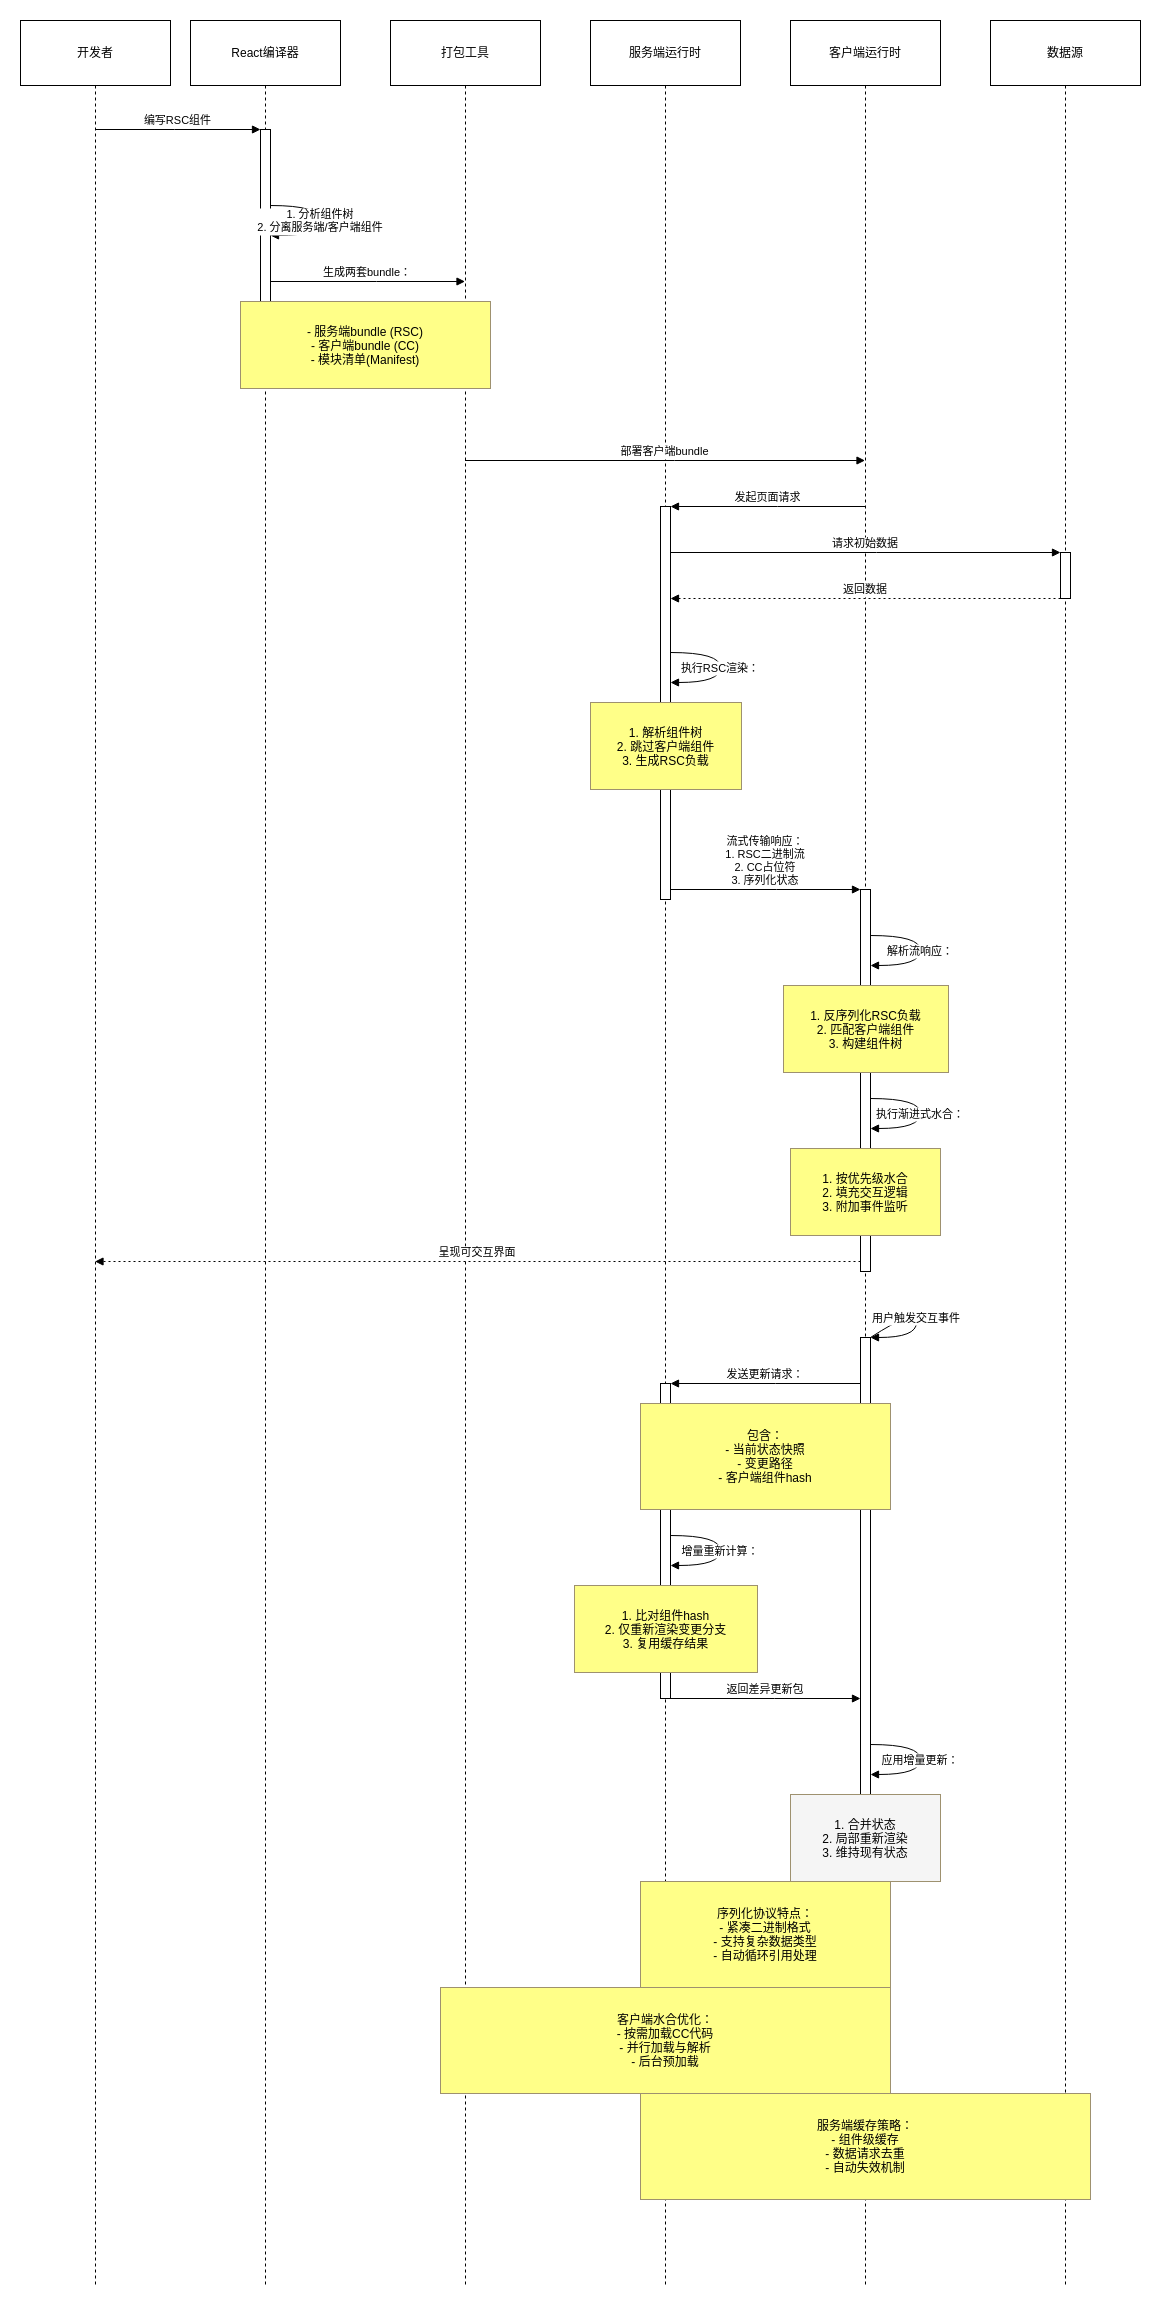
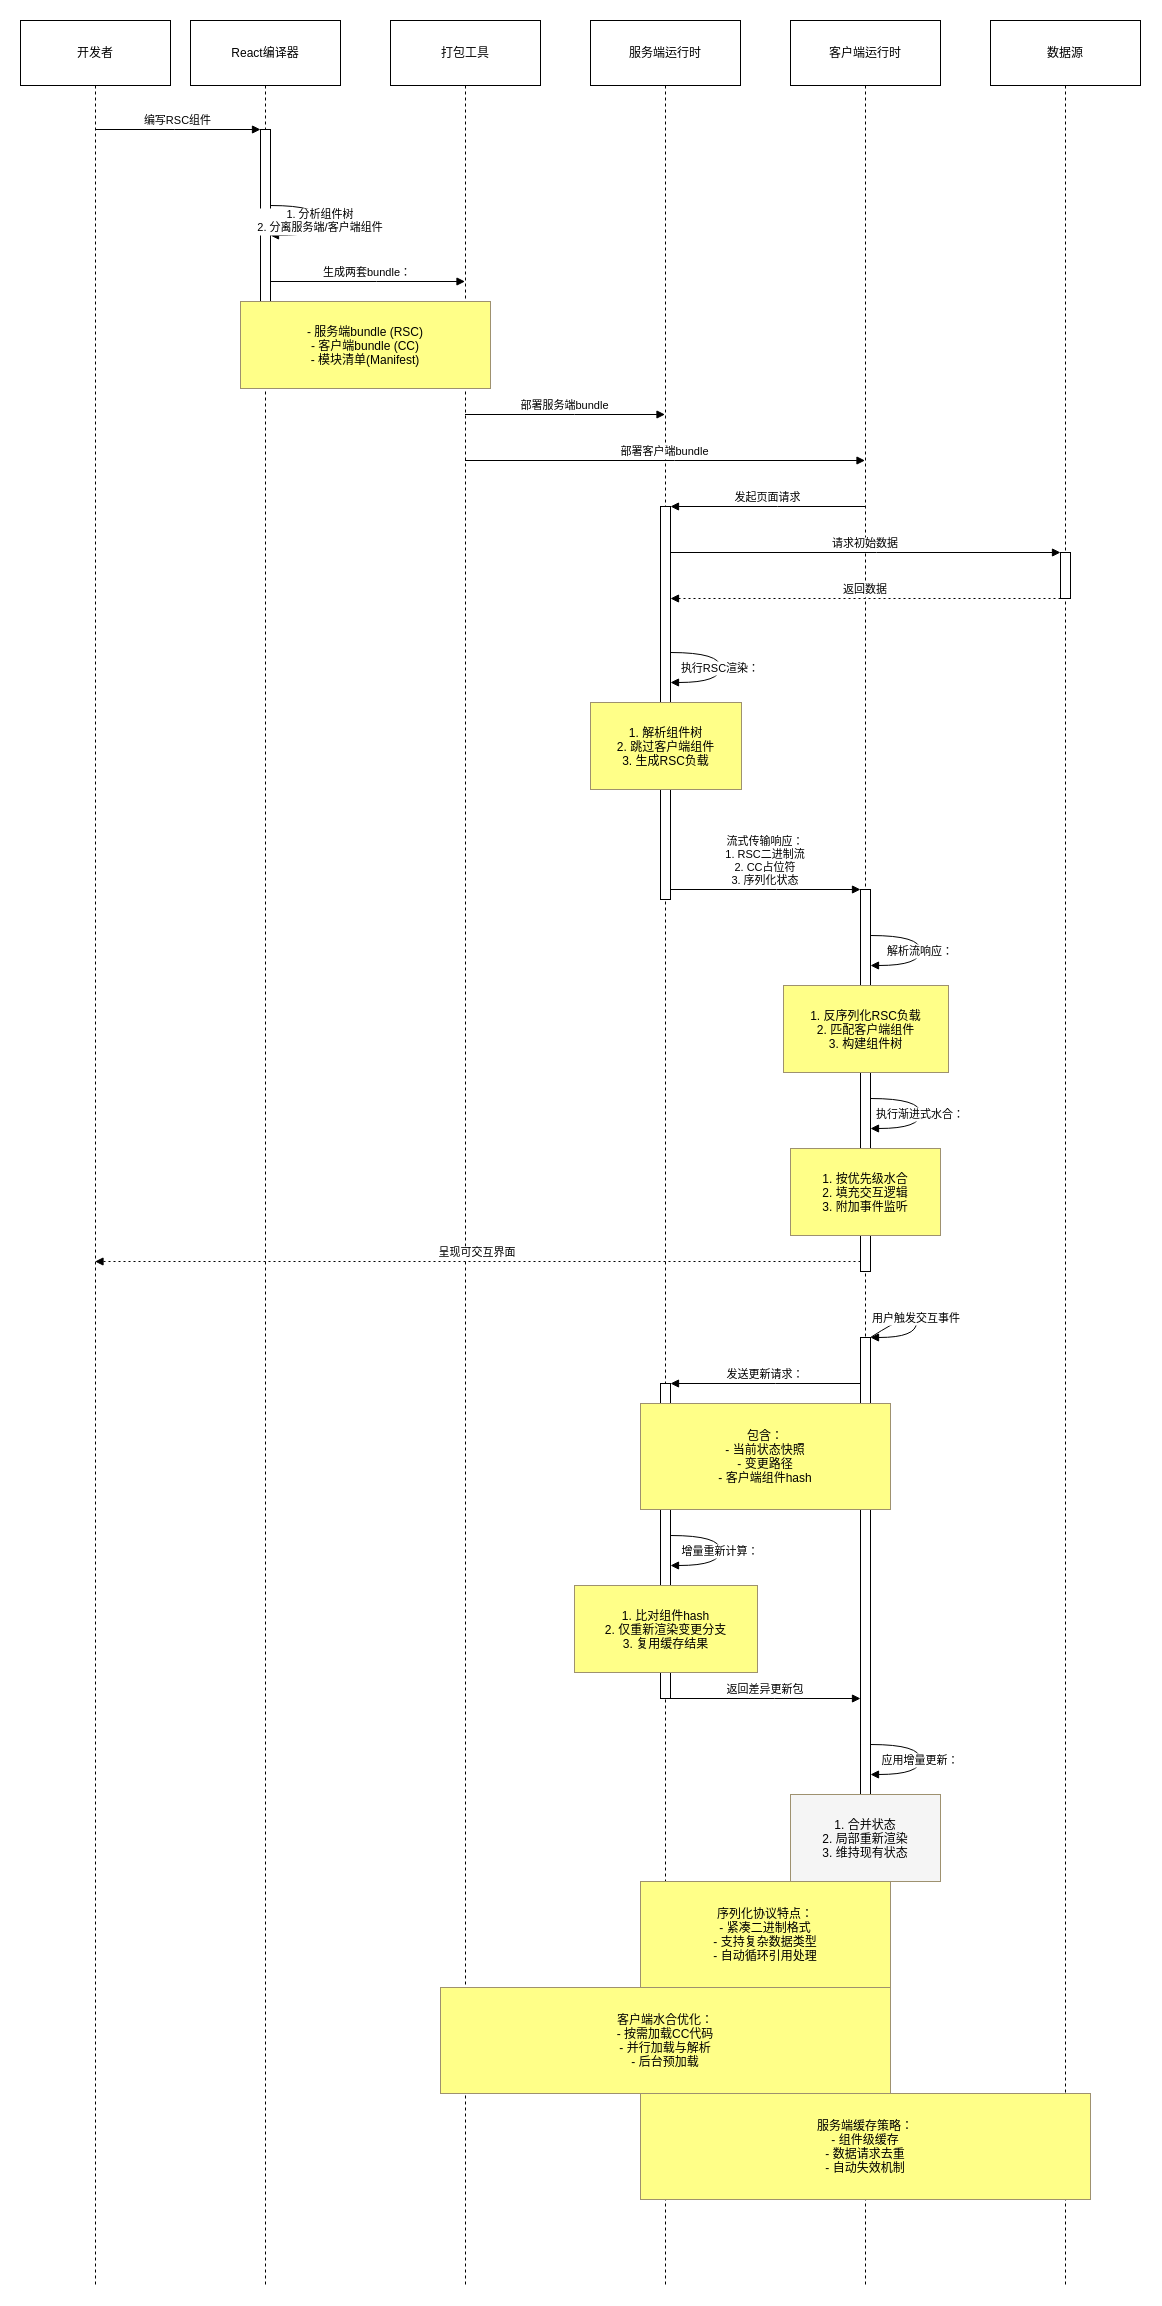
edge "打包工具" -> "服务端运行时": added, label "部署服务端bundle"
